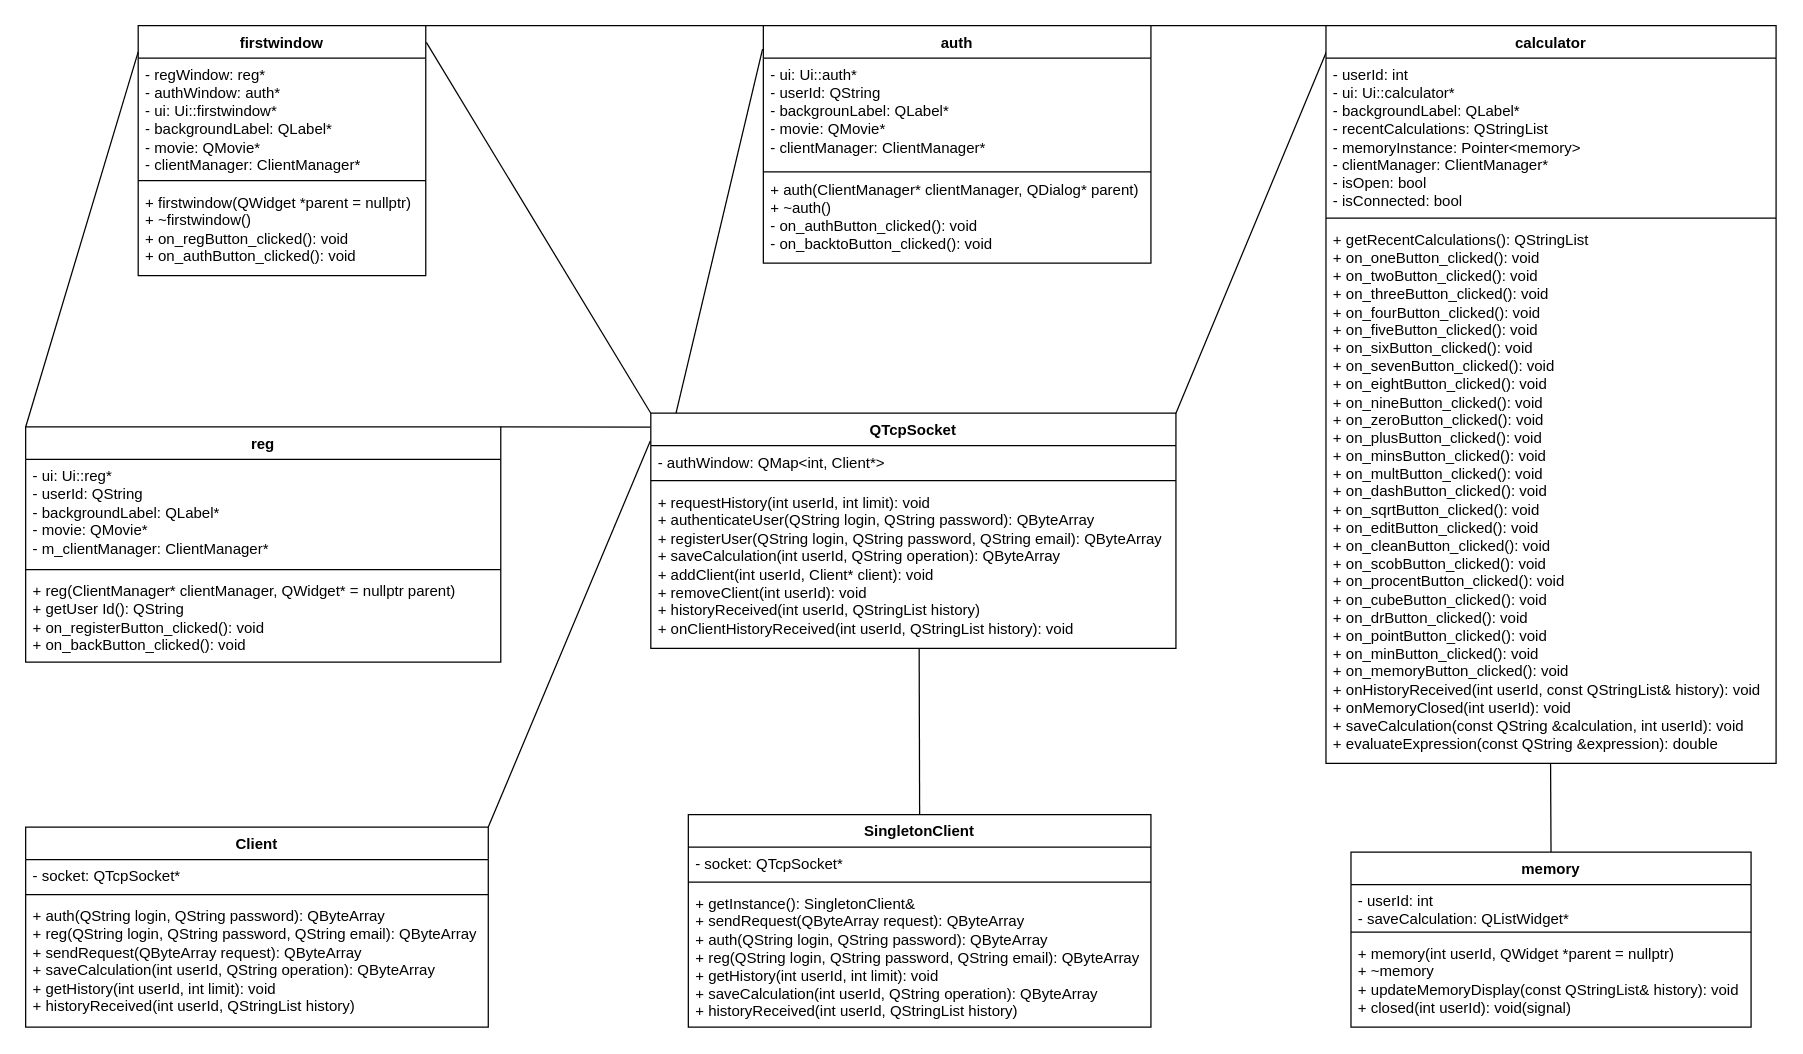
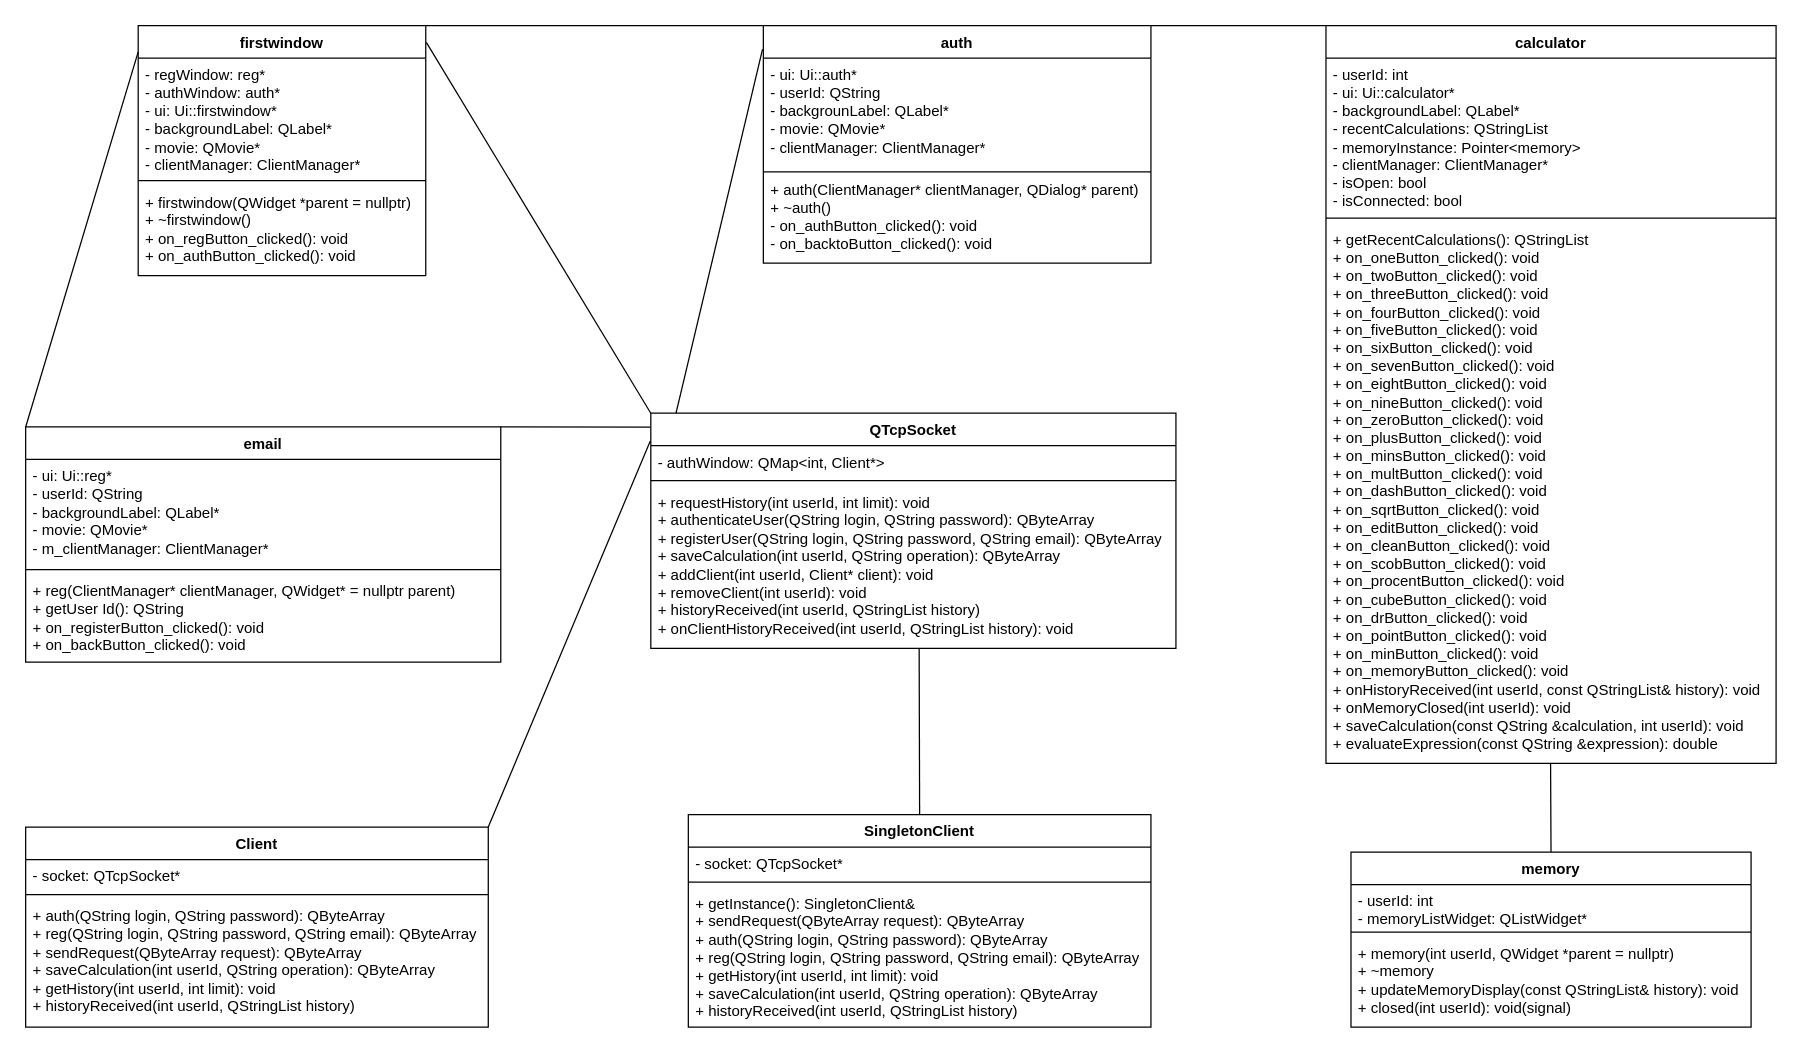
edge "calculator" -- "QTcpSocket": removed
node "reg": label "reg" -> "email"
node "- userId: int - saveCalculation: QListWidget*": label "- userId: int - saveCalculation: QListWidget*" -> "- userId: int - memoryListWidget: QListWidget*"
